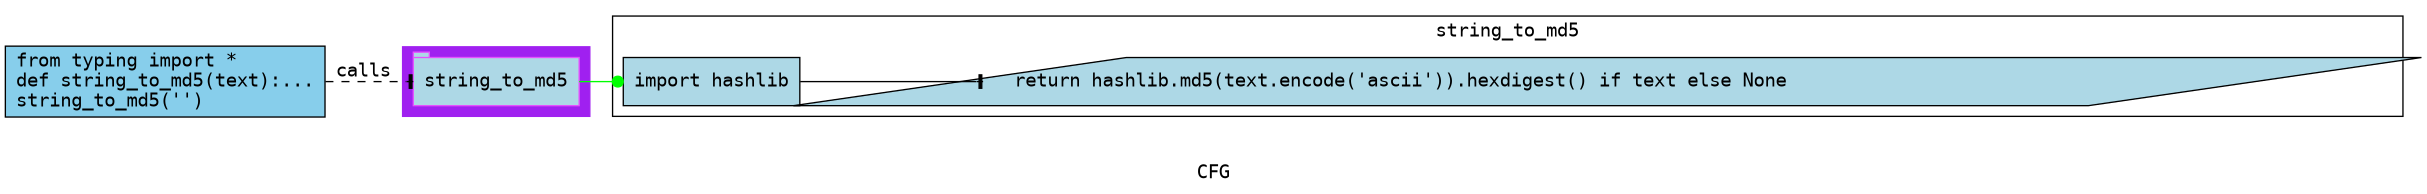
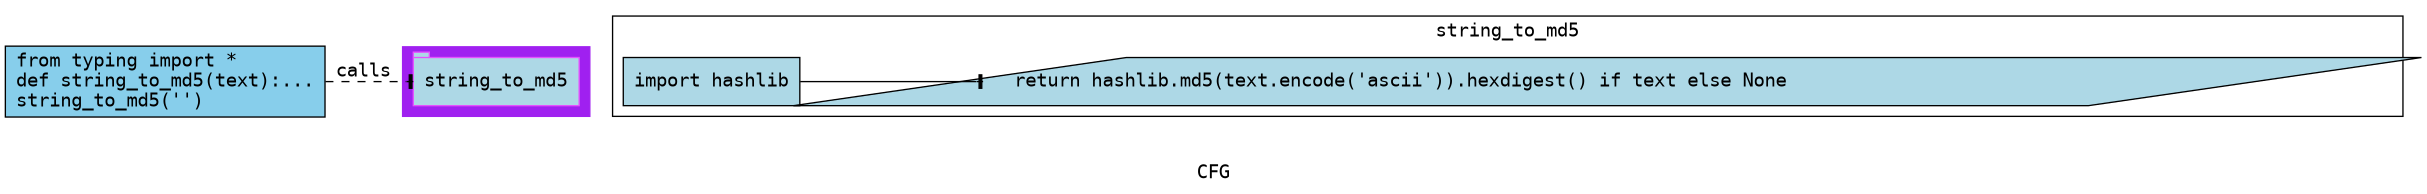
edge "string_to_md5" -> "import hashlib": removed
